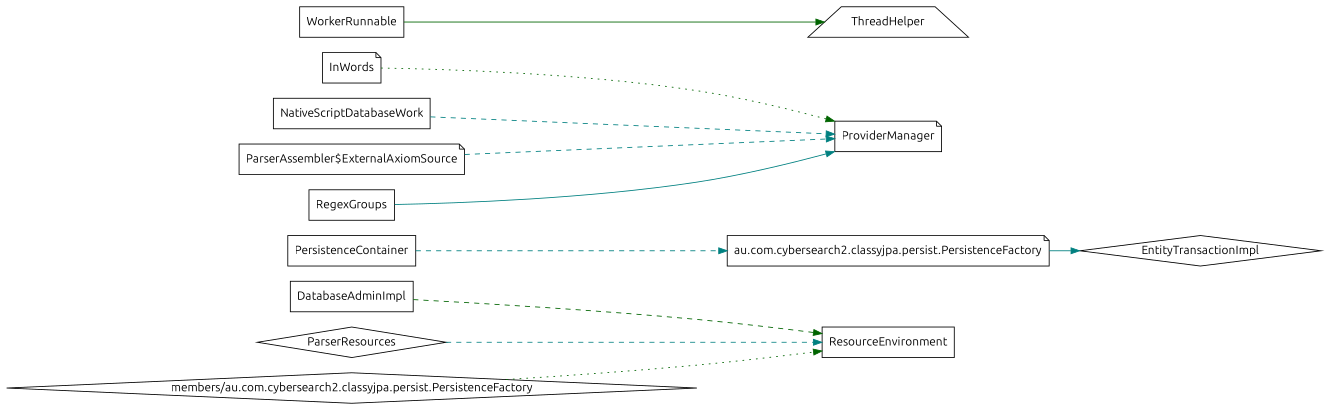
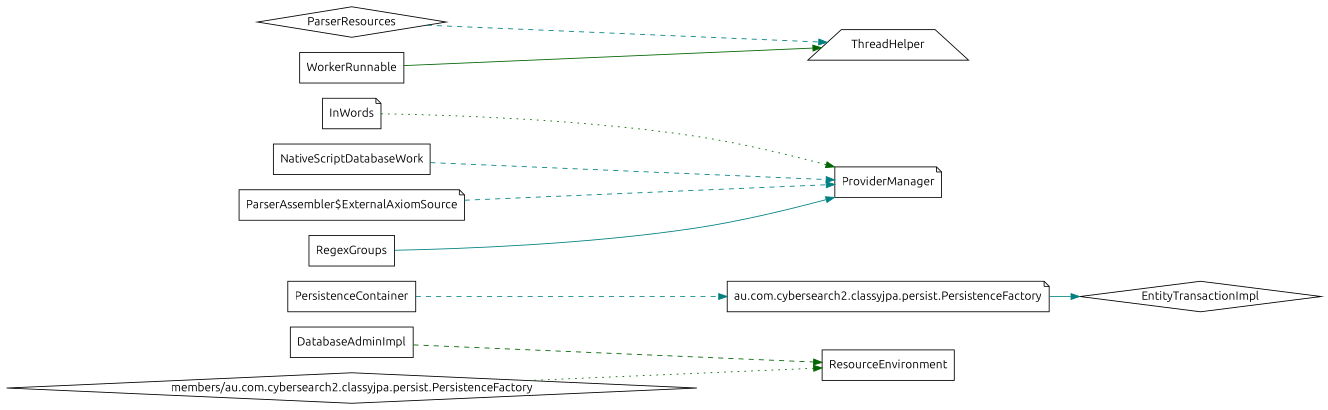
edge "ParserResources" -> "ResourceEnvironment": now "ParserResources" -> "ThreadHelper"
